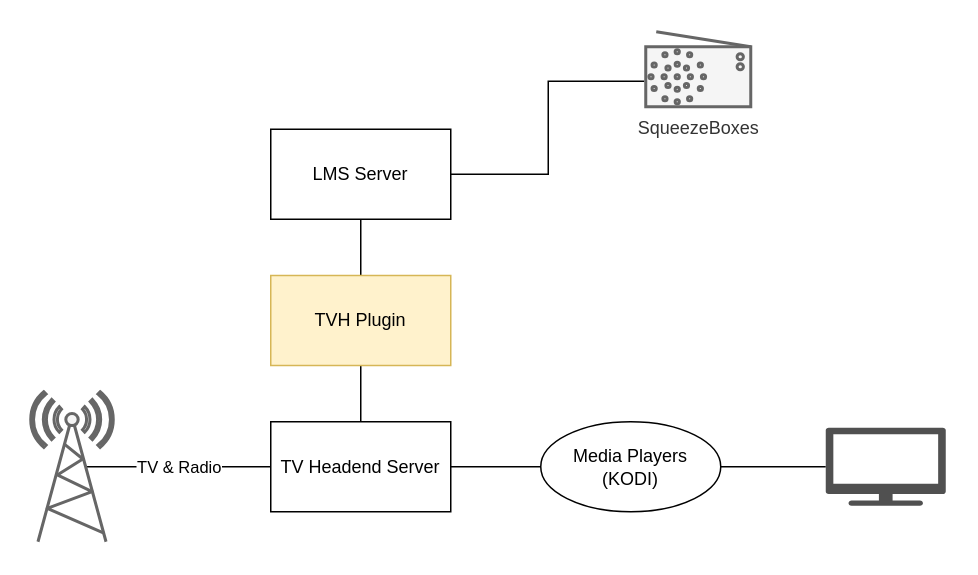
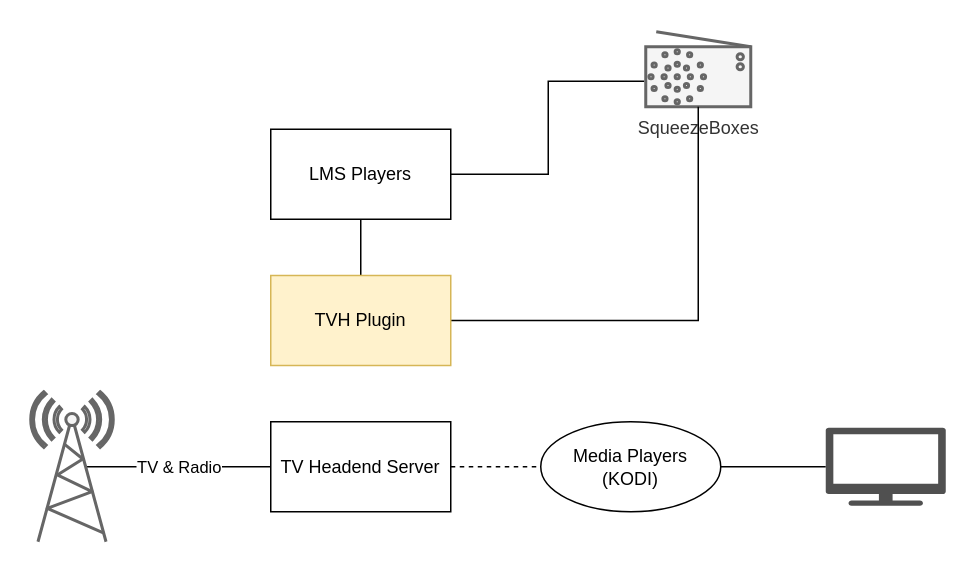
node "LMS Server": label "LMS Server" -> "LMS Players"
edge "TVH Plugin" -- "TV Headend Server": now "TVH Plugin" -- "SqueezeBoxes"
edge "TV Headend Server" -- "Media Players (KODI)": style solid -> dashed
